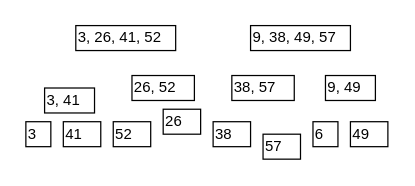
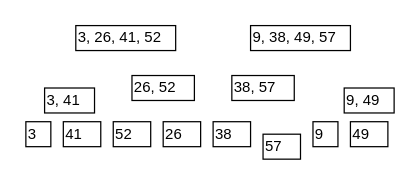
node "9, 49": moved (351, 88) -> (369, 101)
node "26": moved (182, 122) -> (182, 134)
node "6": label "6" -> "9"
